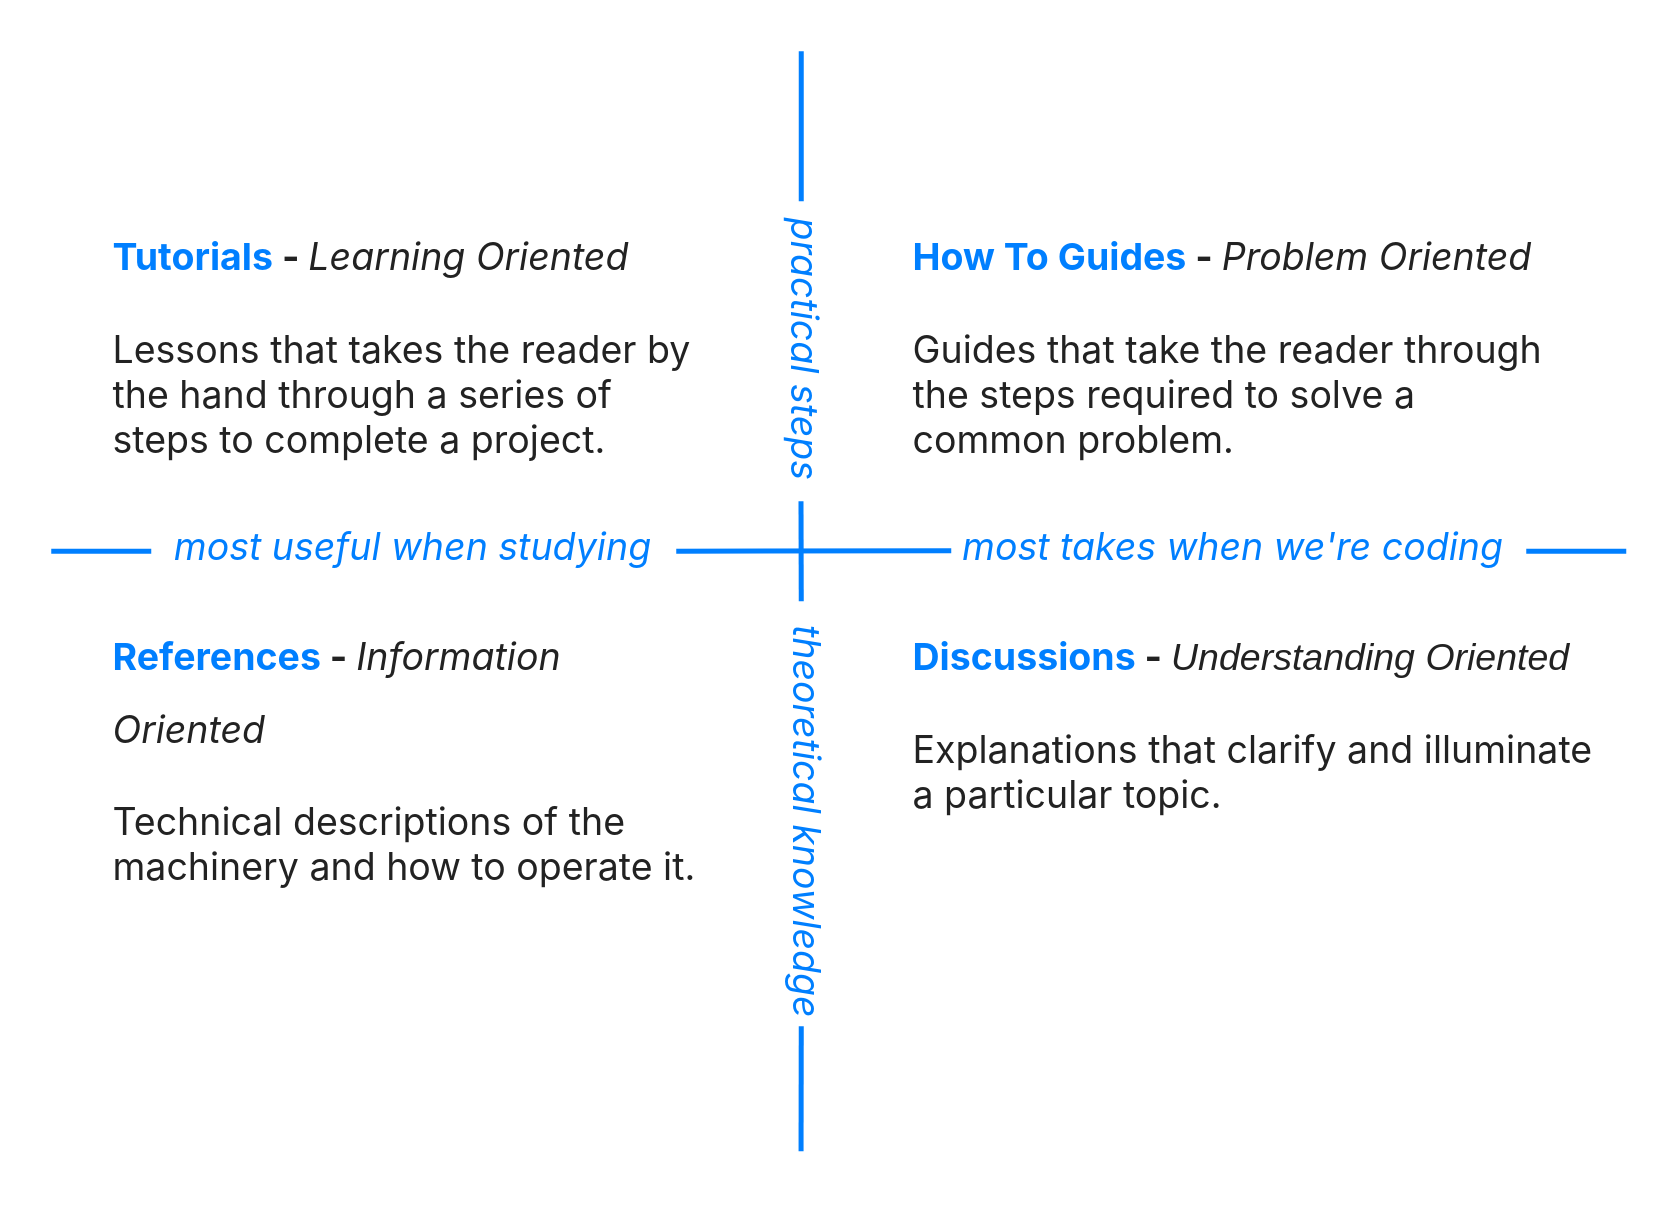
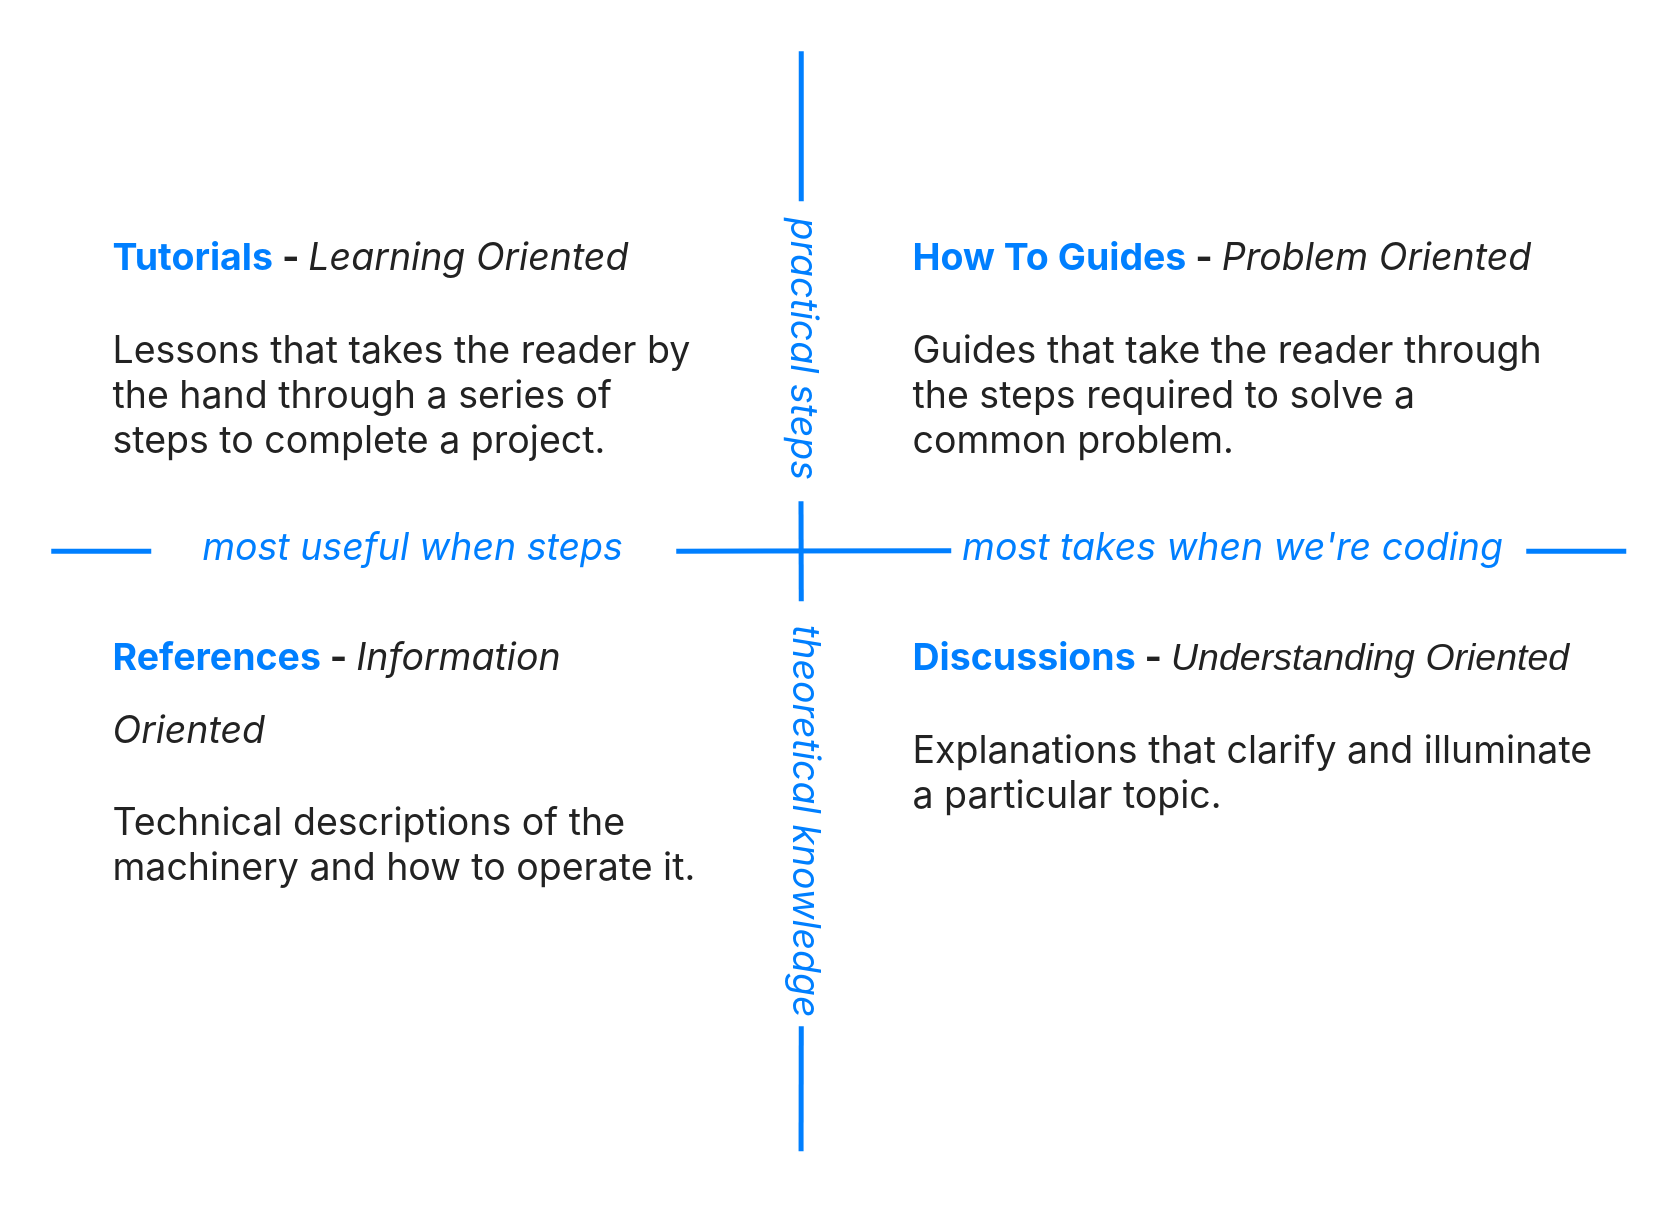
node "most useful when studying": label "most useful when studying" -> "most useful when steps"
